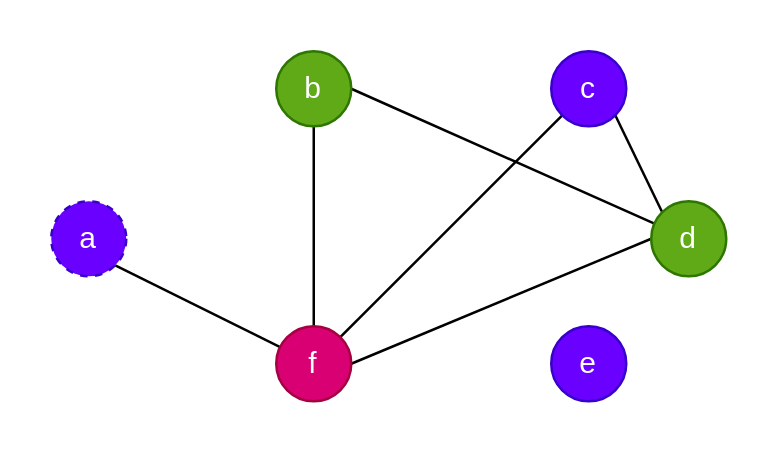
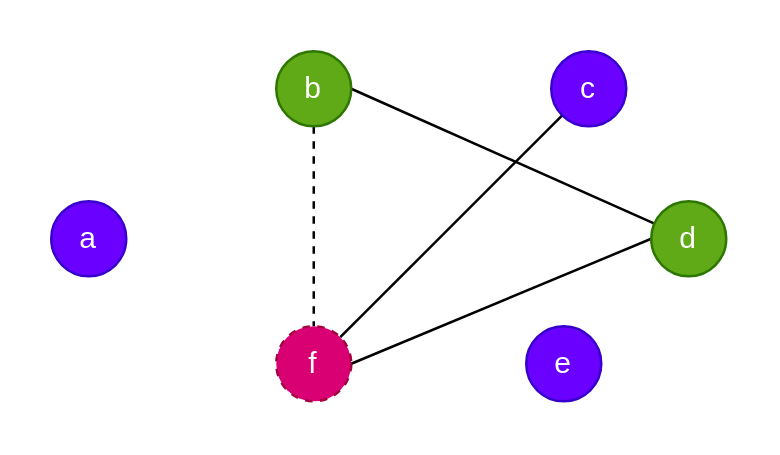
edge "c" -- "d": removed
edge "b" -- "f": style solid -> dashed
node "a": style dashed -> solid
edge "a" -- "f": removed
node "f": style solid -> dashed
node "e": moved (589, 364) -> (564, 364)
